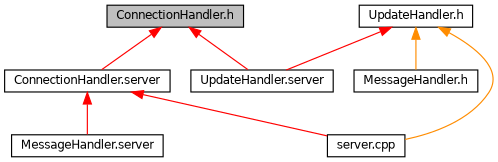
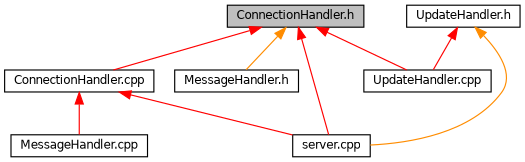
edge "MessageHandler.h" -> "UpdateHandler.h": now "MessageHandler.h" -> "ConnectionHandler.h"
node "ConnectionHandler.server": label "ConnectionHandler.server" -> "ConnectionHandler.cpp"
node "UpdateHandler.server": label "UpdateHandler.server" -> "UpdateHandler.cpp"
edge "server.cpp" -> "ConnectionHandler.h": added
node "MessageHandler.server": label "MessageHandler.server" -> "MessageHandler.cpp"
